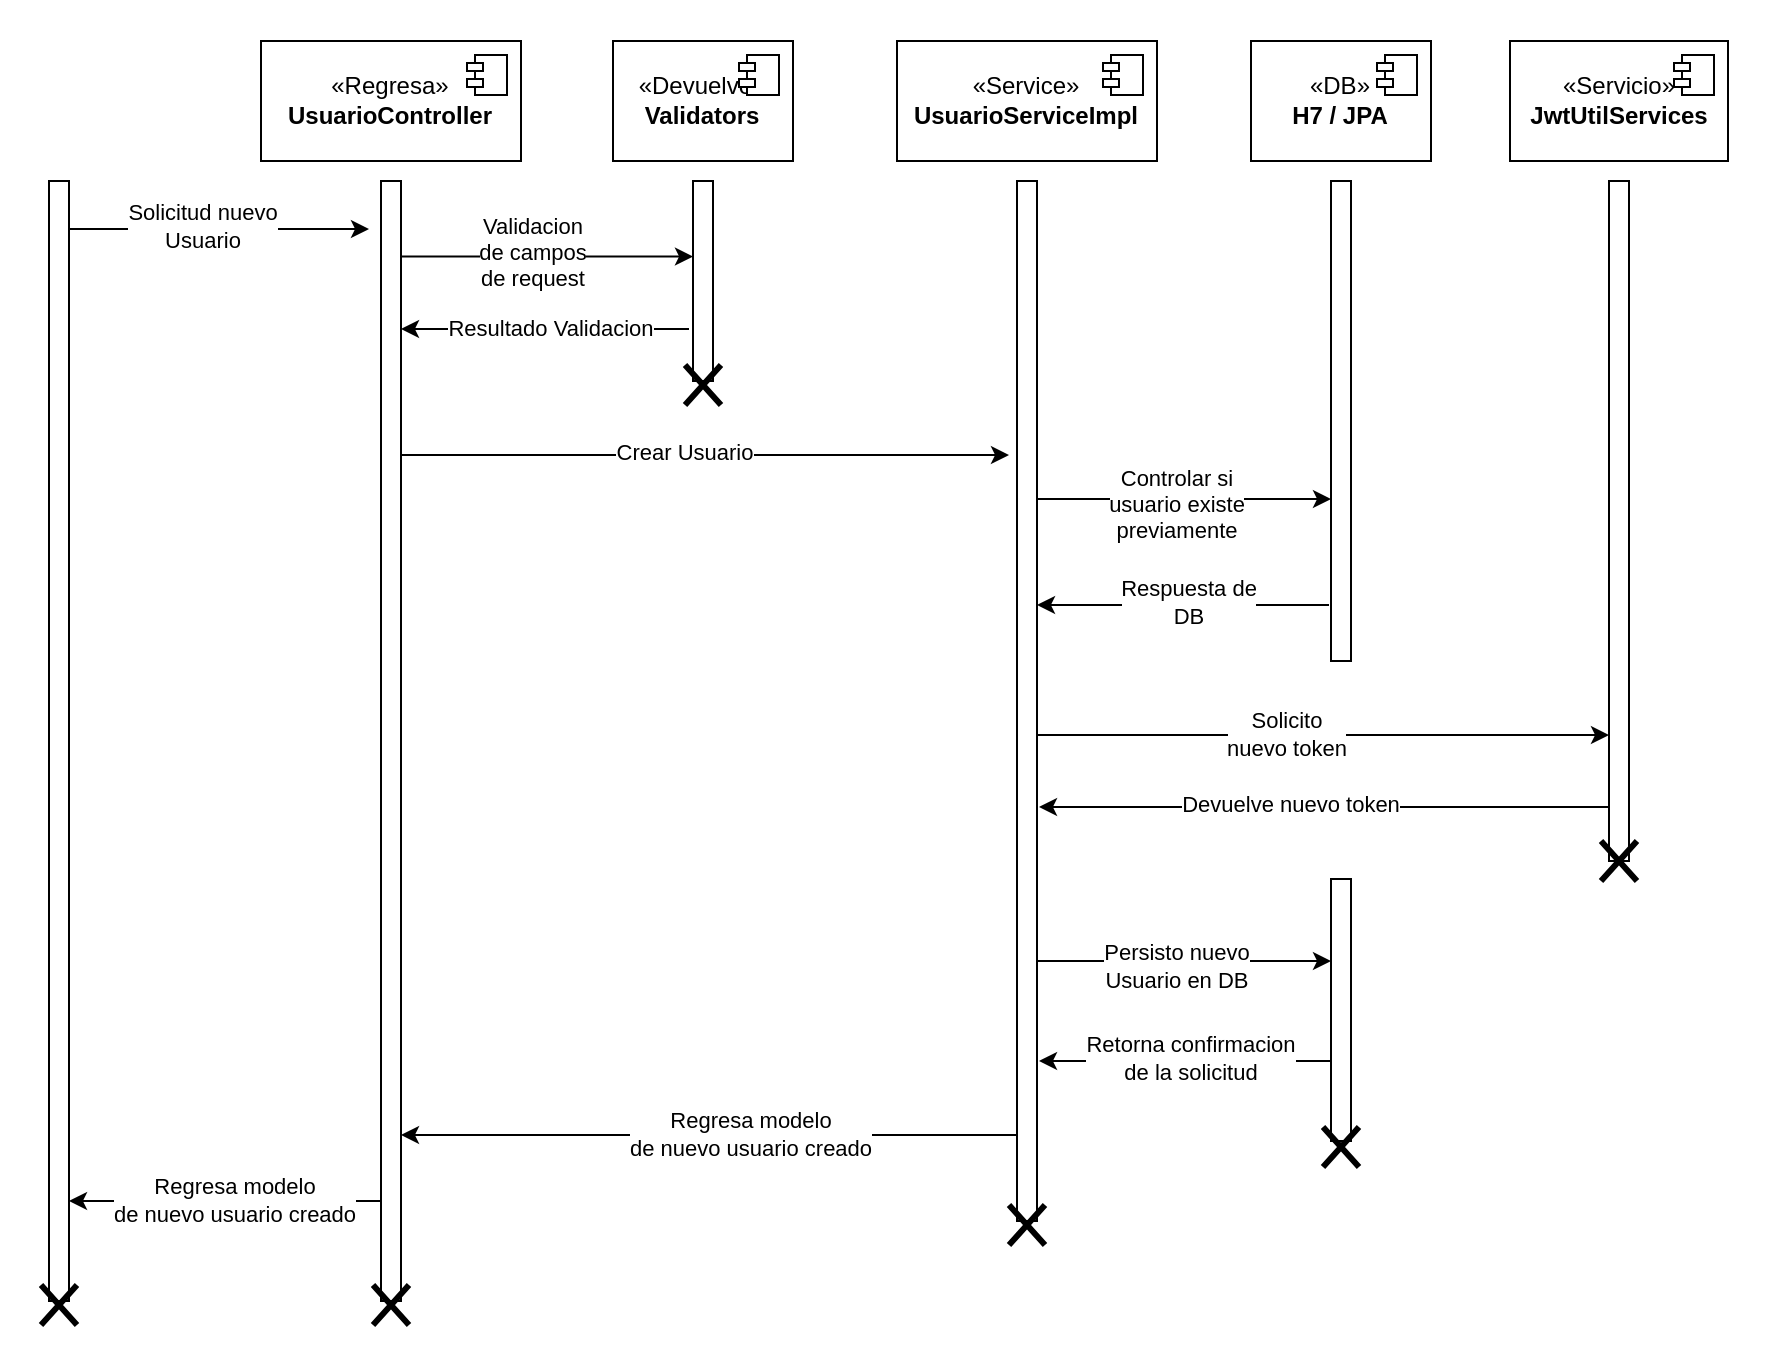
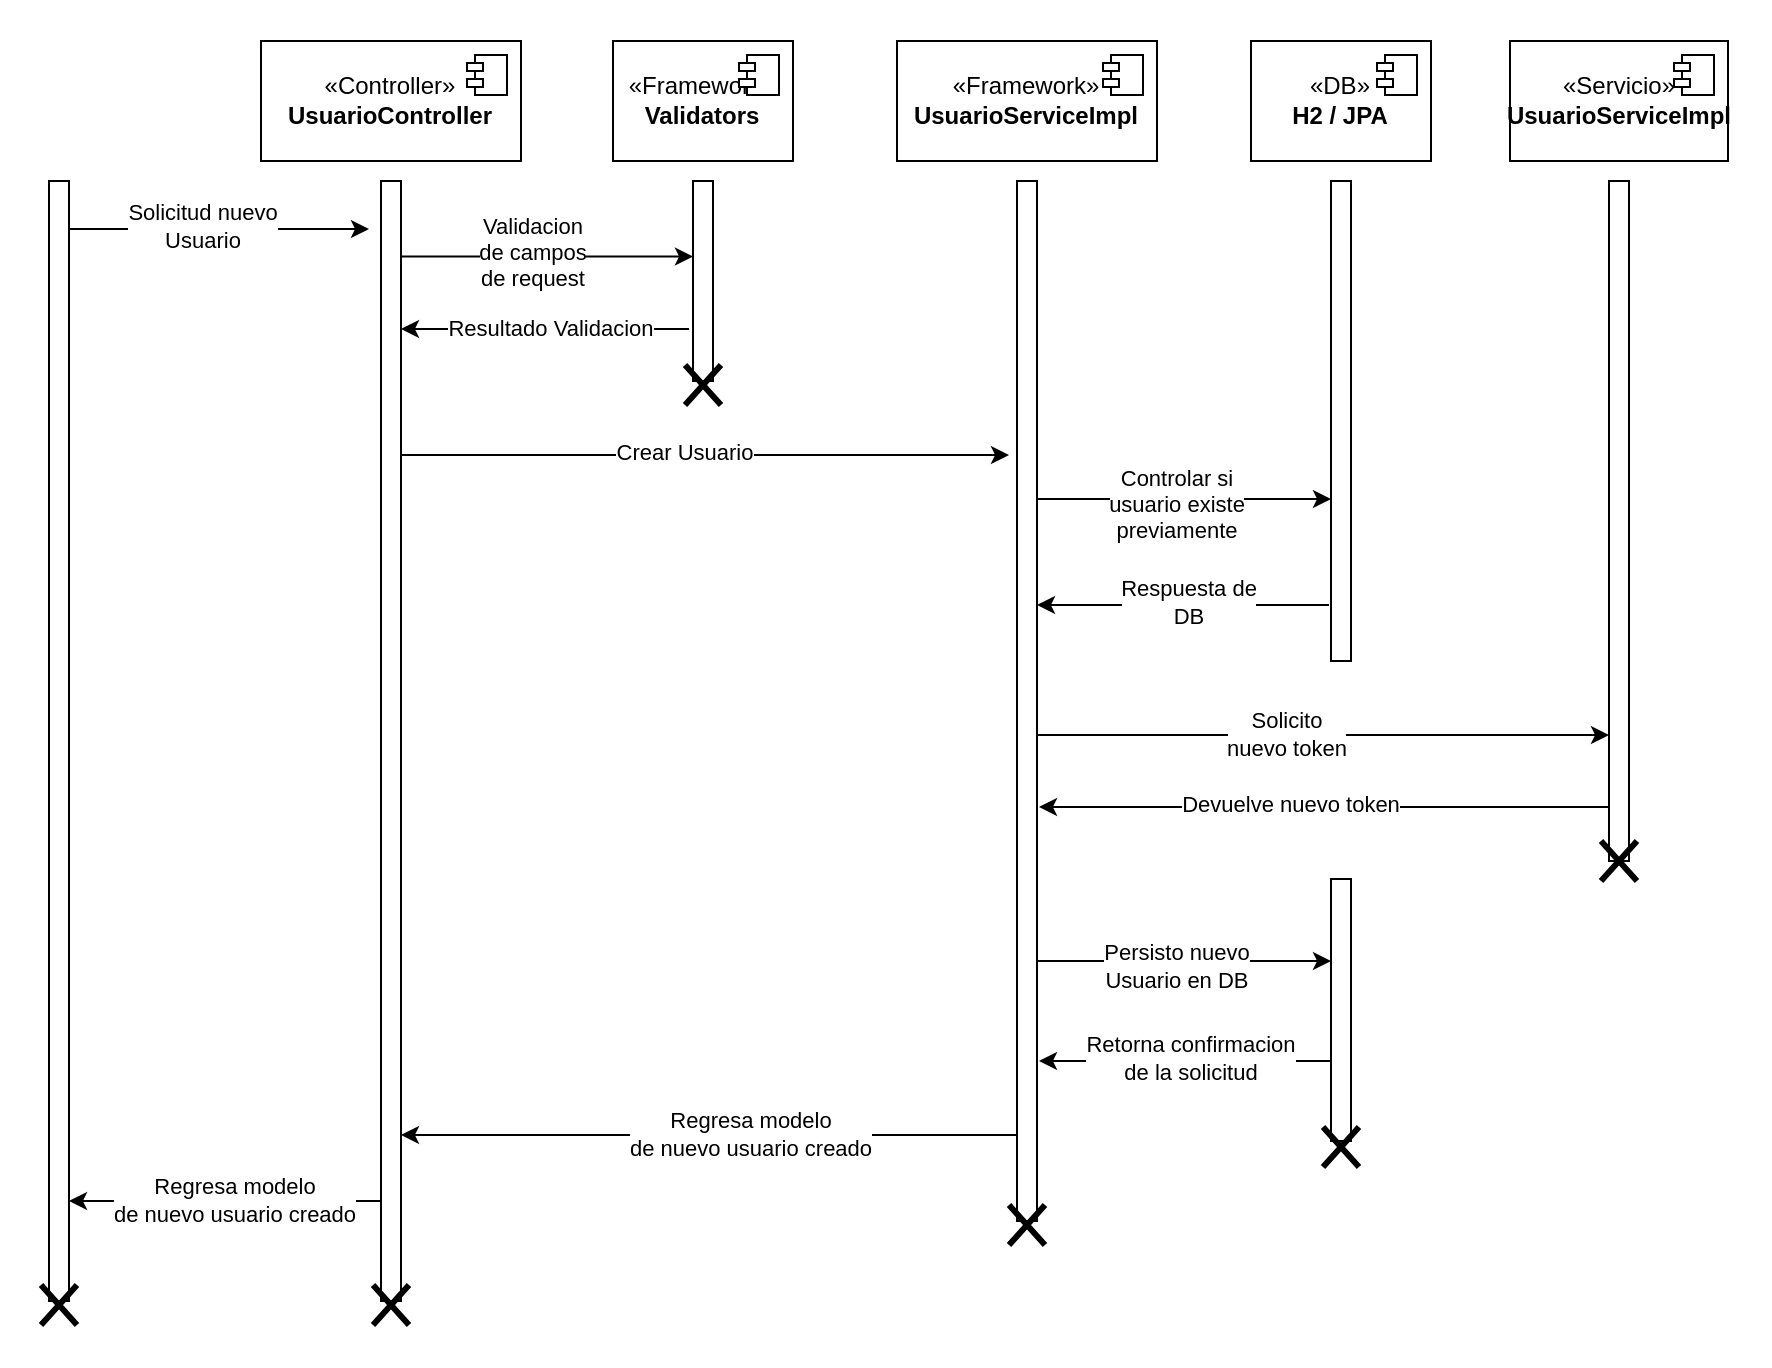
node "«Regresa» UsuarioController": label "«Regresa» UsuarioController" -> "«Controller» UsuarioController"
node "«Devuelve» Validators": label "«Devuelve» Validators" -> "«Framework» Validators"
node "«Service» UsuarioServiceImpl": label "«Service» UsuarioServiceImpl" -> "«Framework» UsuarioServiceImpl"
node "«DB» H7 / JPA": label "«DB» H7 / JPA" -> "«DB» H2 / JPA"
node "«Servicio» JwtUtilServices": label "«Servicio» JwtUtilServices" -> "«Servicio» UsuarioServiceImpl"
